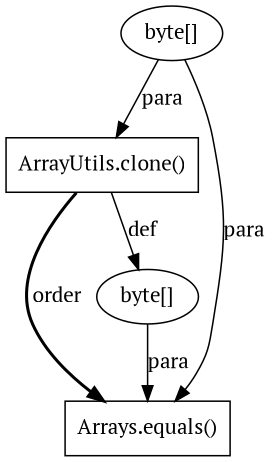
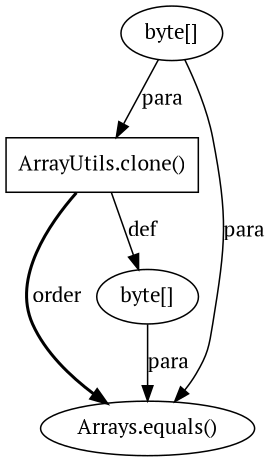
node "Arrays.equals()": shape box -> ellipse
